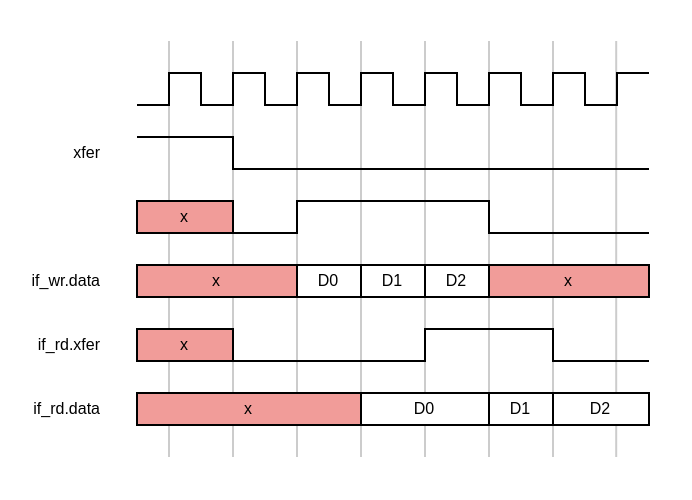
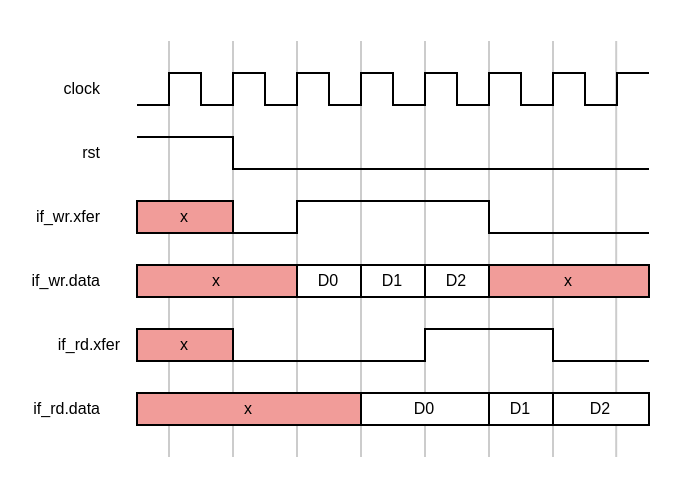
node "clock": added
node "xfer": label "xfer" -> "rst"
node "if_wr.xfer": added
node "if_rd.xfer": moved (73, 345) -> (93, 345)
